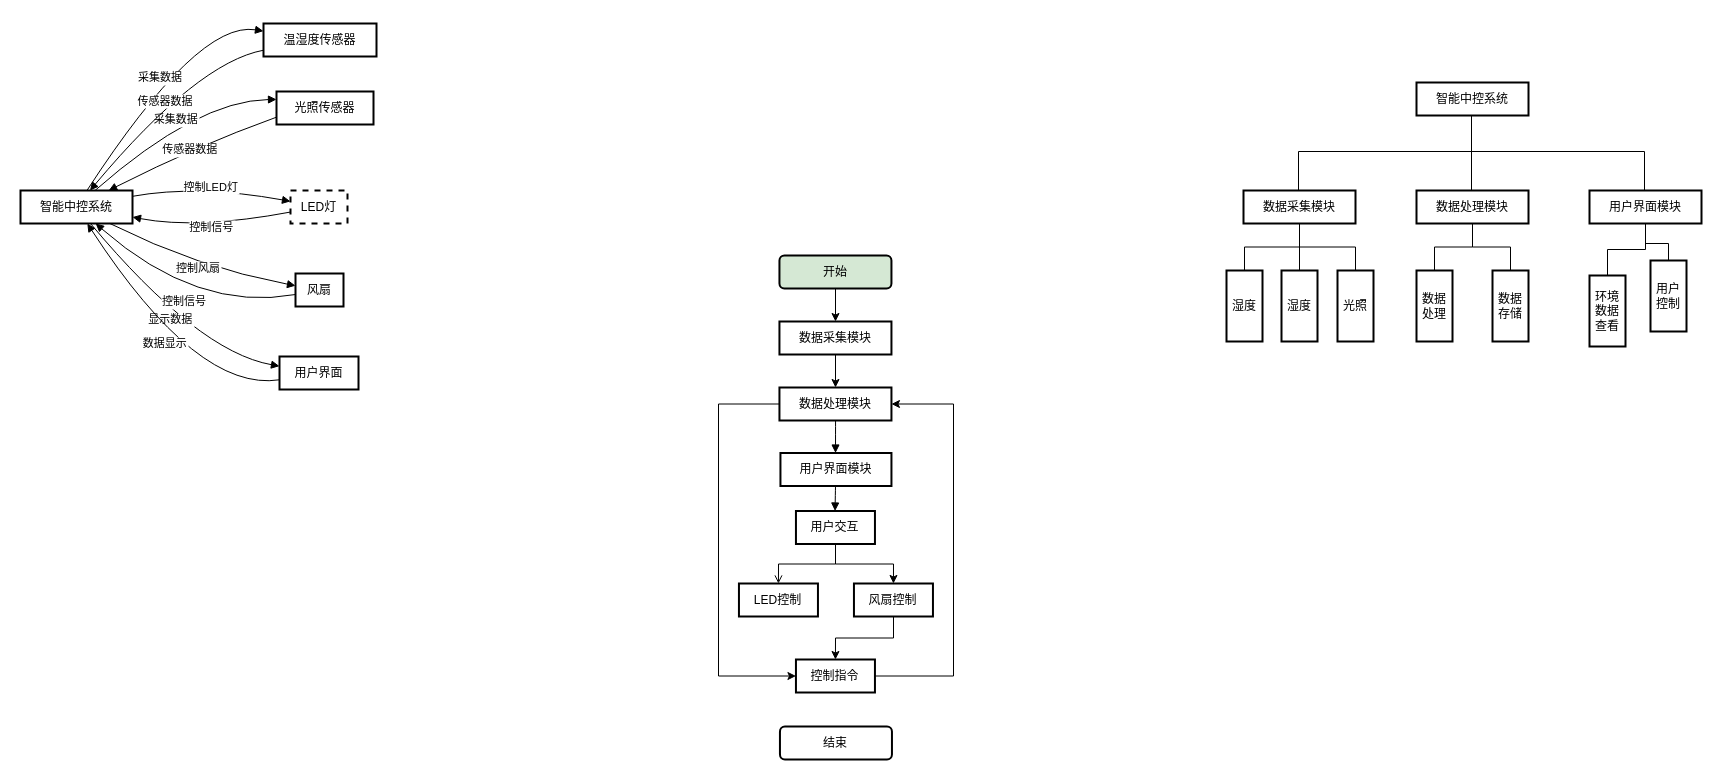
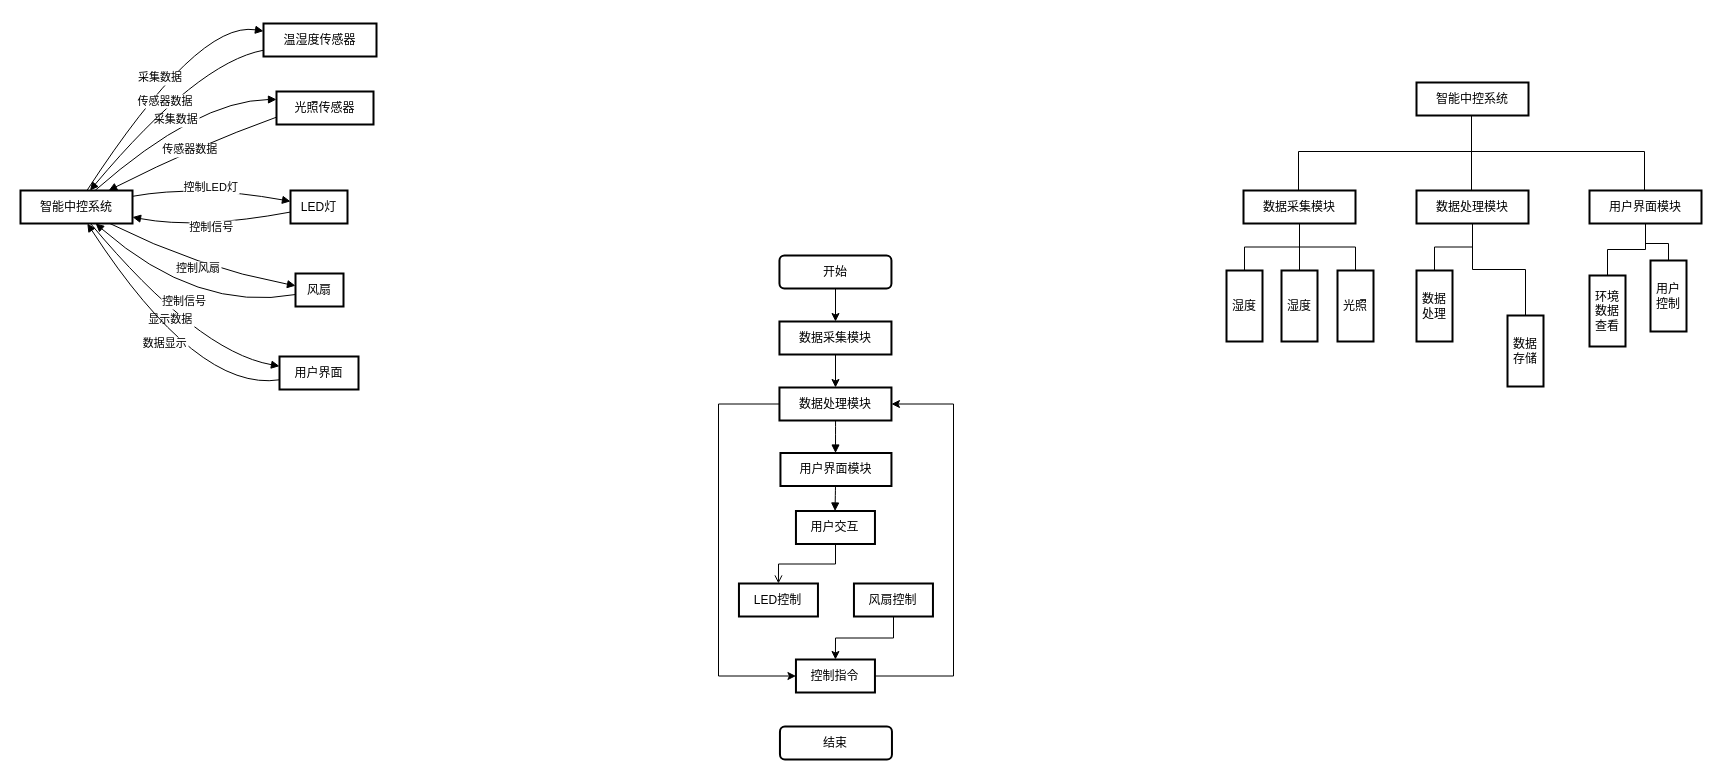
node "LED灯": style dashed -> solid
node "开始": fillcolor #d5e8d4 -> #ffffff
node "数据存储": moved (1511, 306) -> (1526, 351)
edge "用户交互" -> "风扇控制": removed
